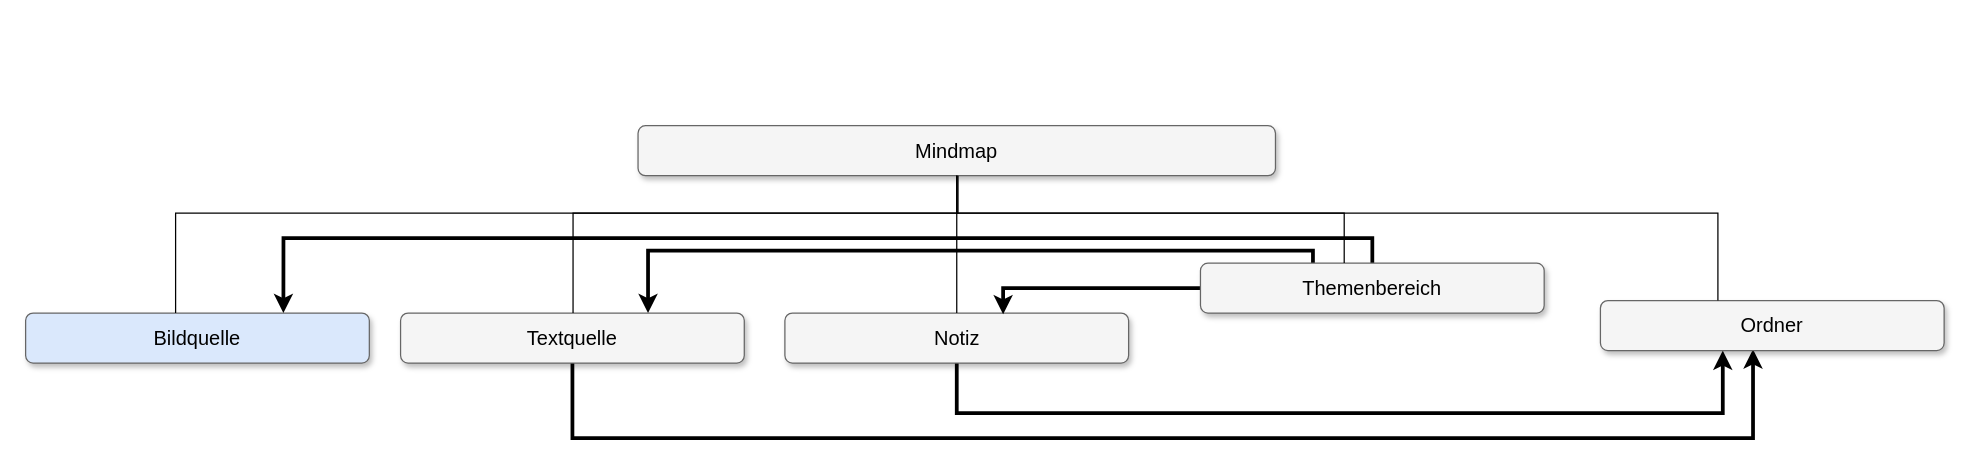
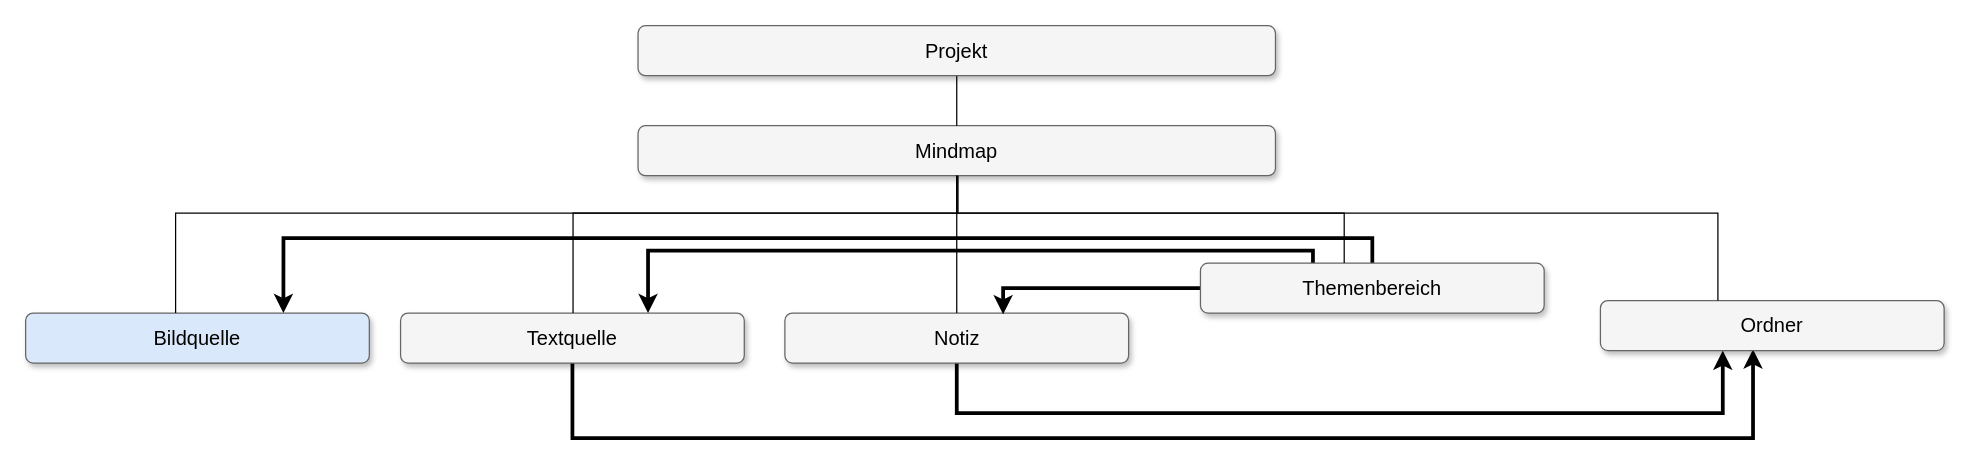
node "Projekt": added
edge "Projekt" -- "Mindmap": added
